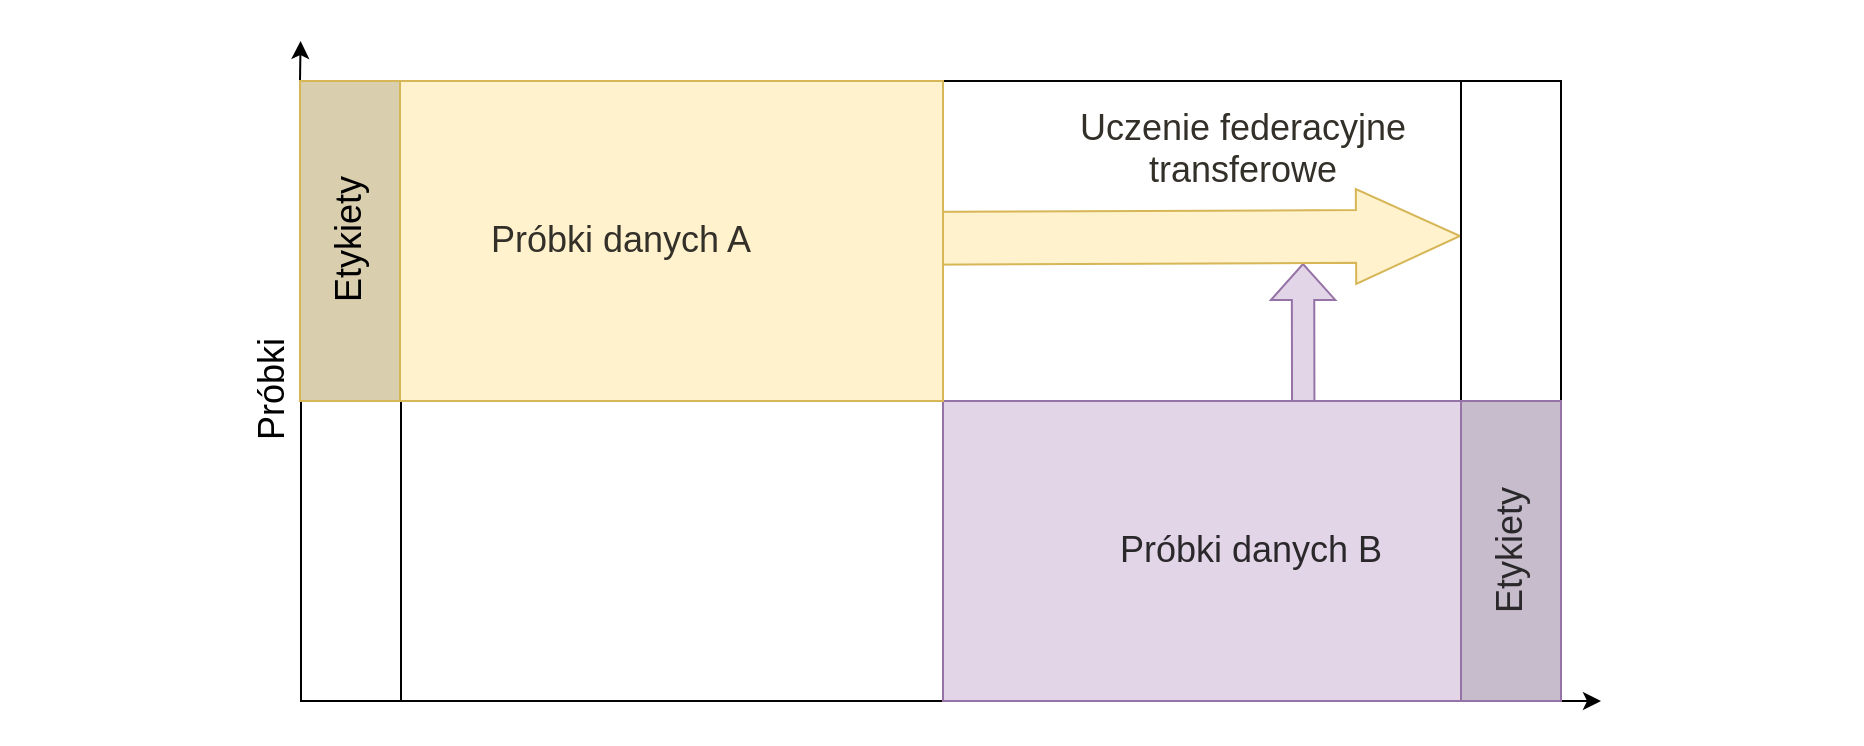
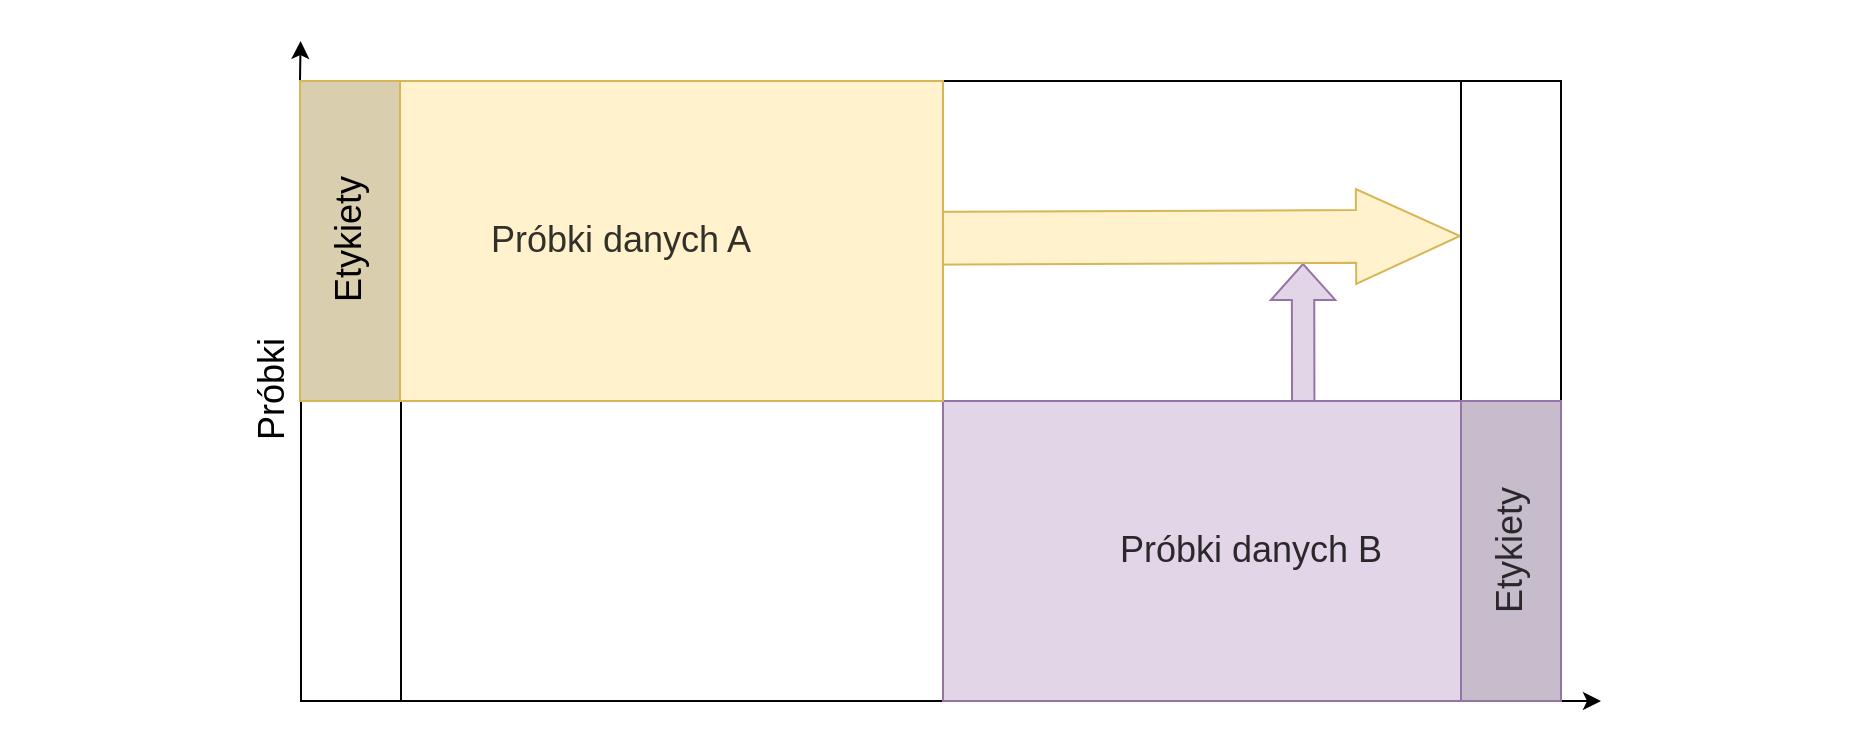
node "Uczenie federacyjne transferowe": removed
